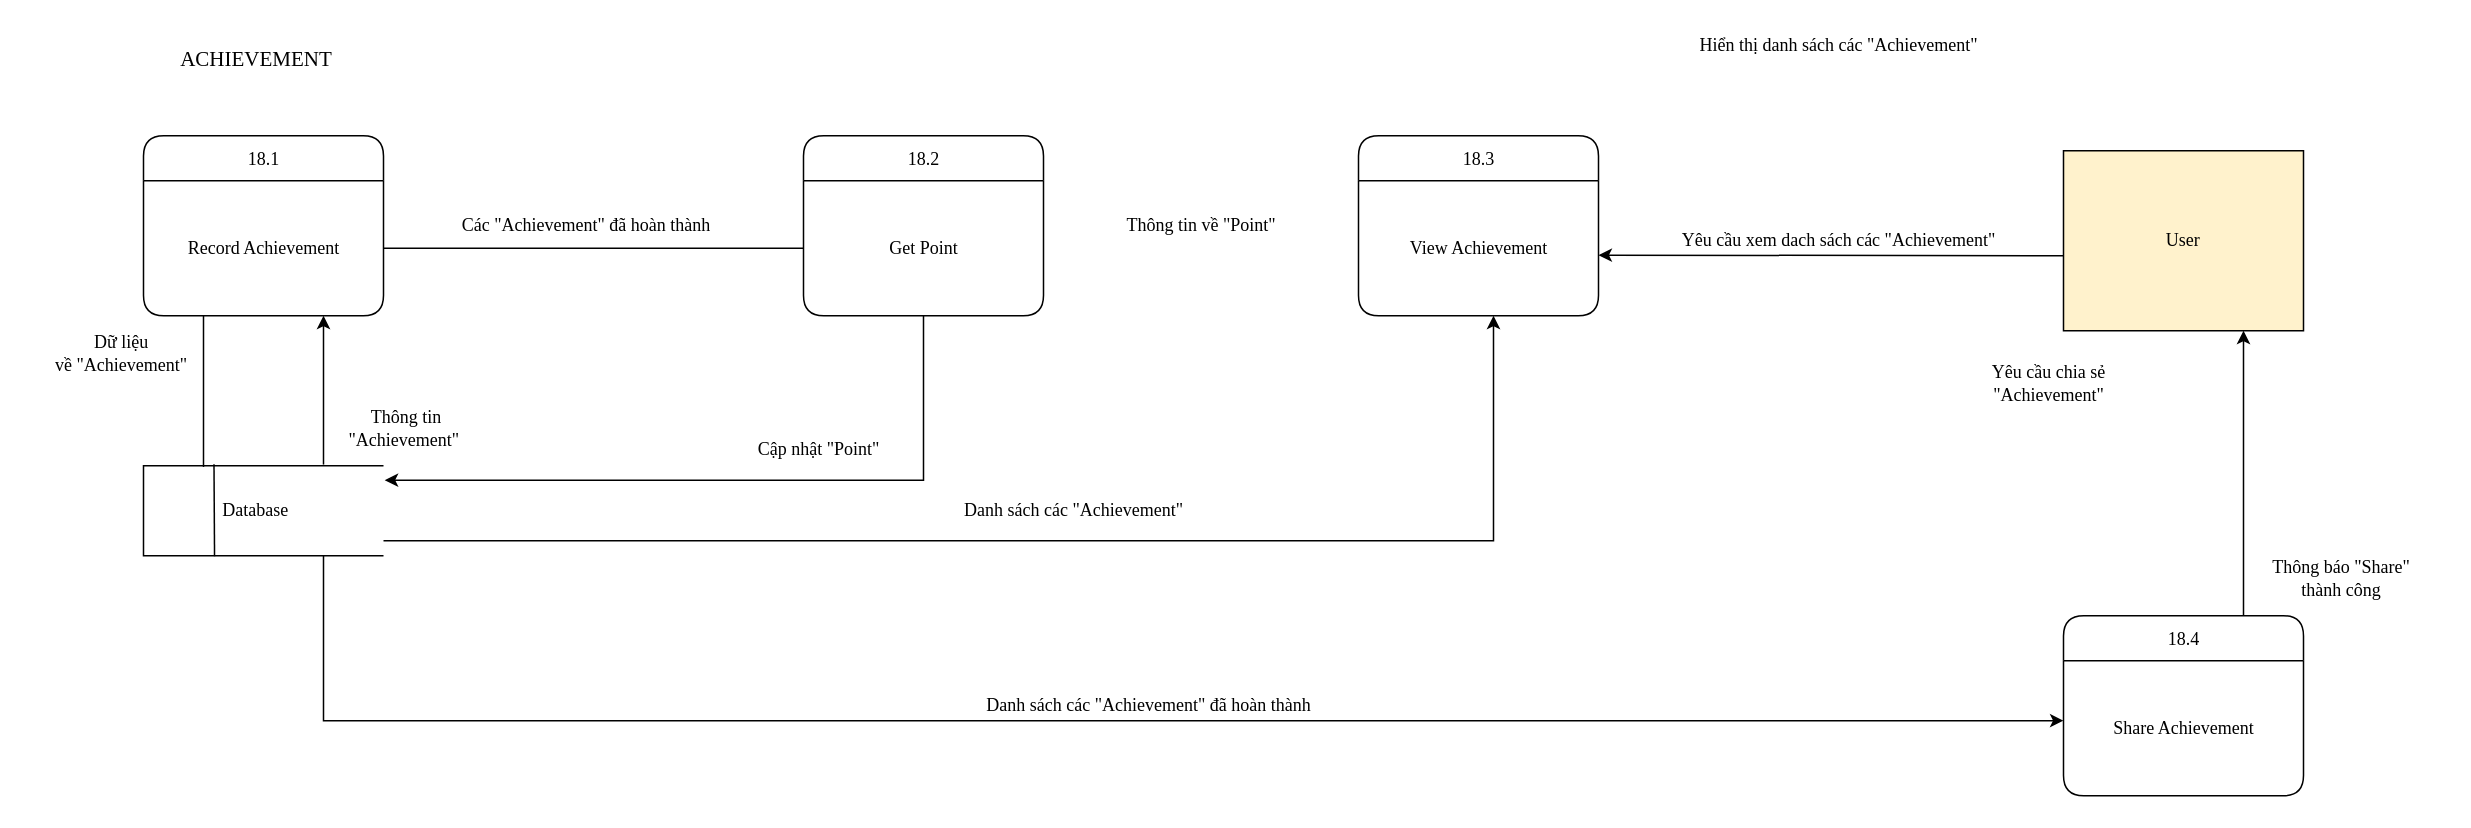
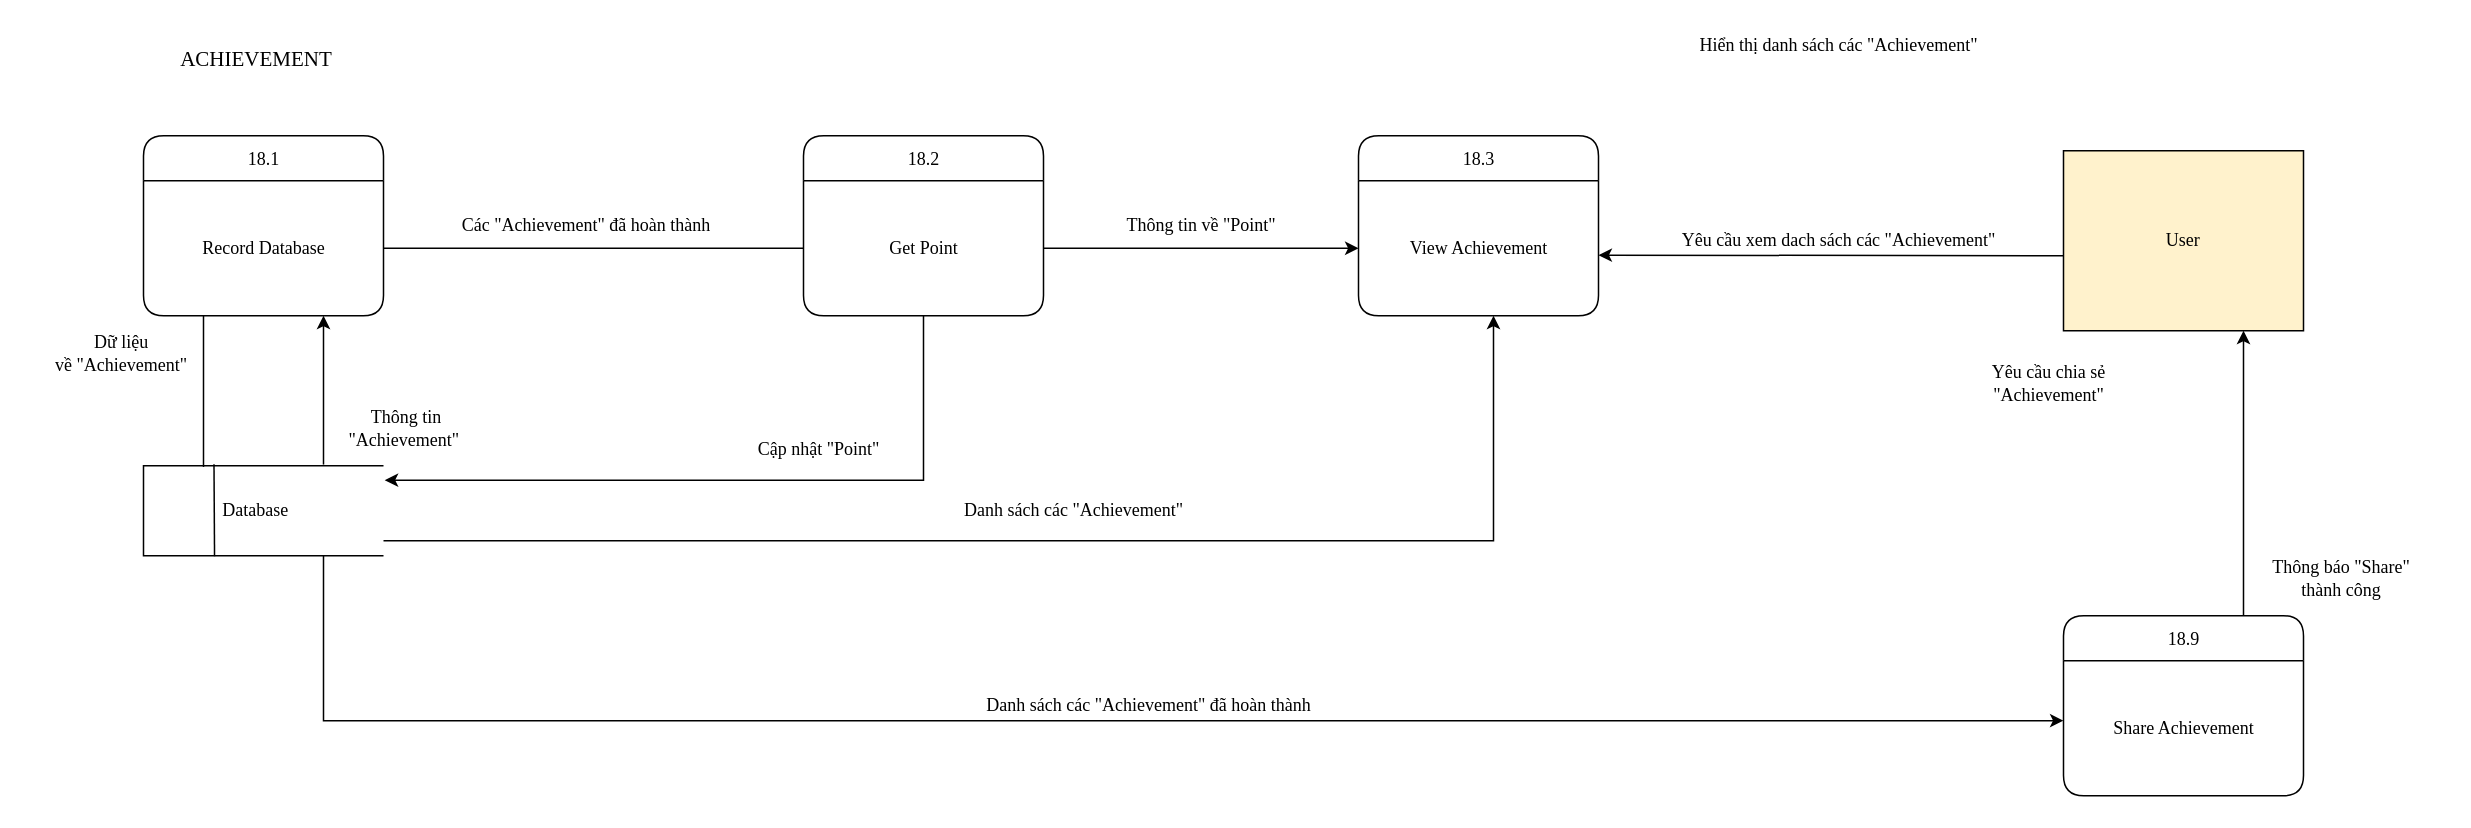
node "Record Achievement": label "Record Achievement" -> "Record Database"
edge "Get Point" -> "View Achievement": added
node "18.4": label "18.4" -> "18.9"
